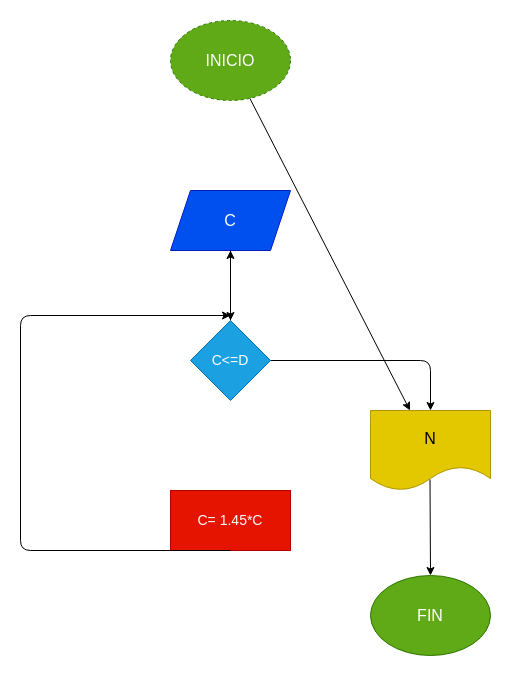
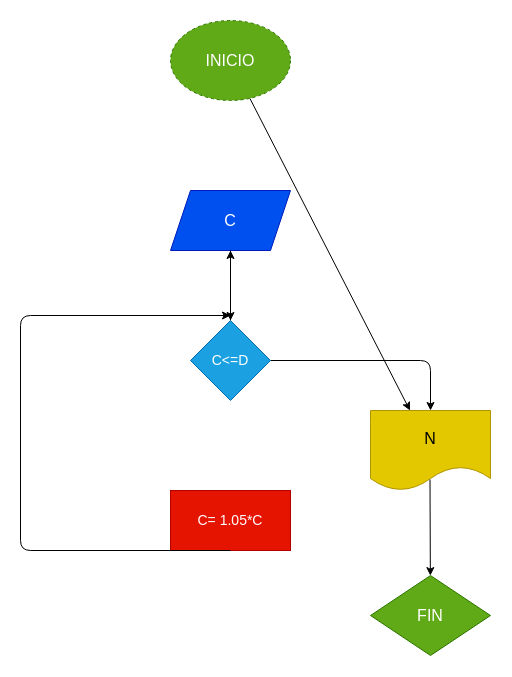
node "C= 1.45*C": label "C= 1.45*C" -> "C= 1.05*C"
node "FIN": shape ellipse -> diamond
